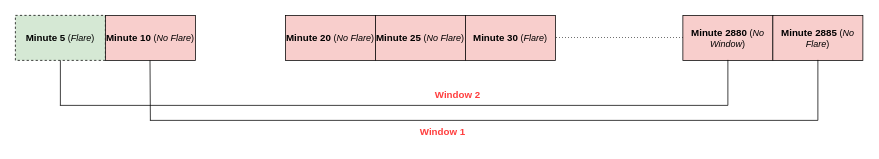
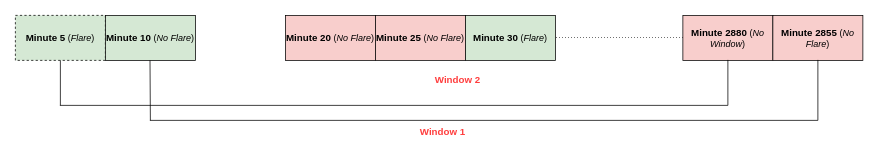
node "Minute 10 (No Flare)": fillcolor #f8cecc -> #d5e8d4
node "Minute 30 (Flare)": fillcolor #f8cecc -> #d5e8d4
node "Minute 2885 (No Flare)": label "Minute 2885 (No Flare)" -> "Minute 2855 (No Flare)"
node "Window 2": moved (458, 94) -> (458, 79)
